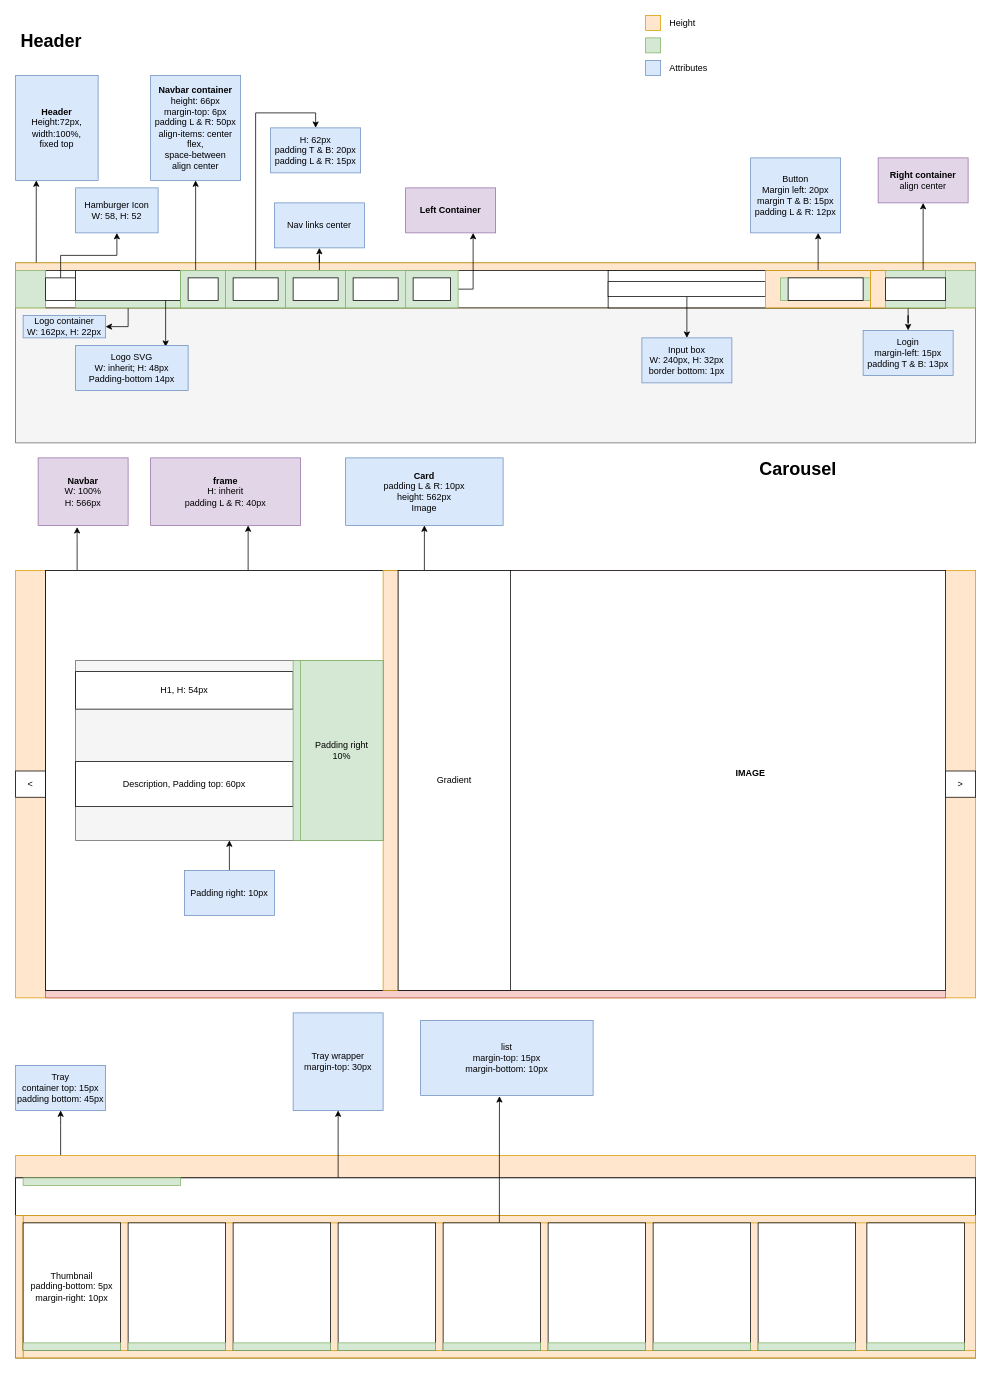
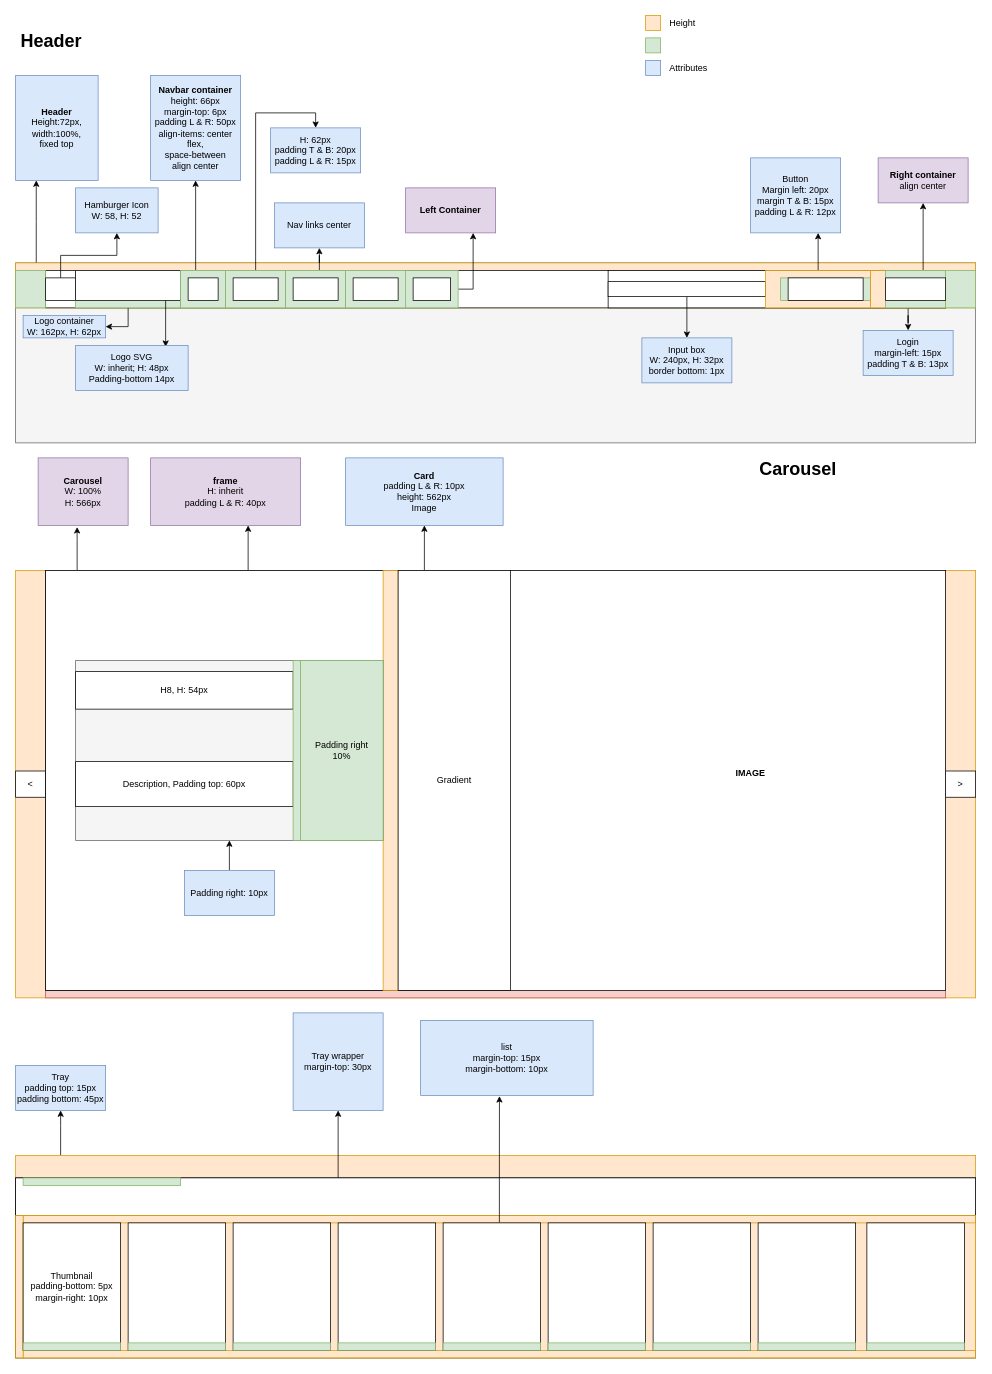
node "Logo container W: 162px, H: 22px": label "Logo container W: 162px, H: 22px" -> "Logo container W: 162px, H: 62px"
node "Navbar W: 100% H: 566px": label "Navbar W: 100% H: 566px" -> "Carousel W: 100% H: 566px"
node "H1, H: 54px": label "H1, H: 54px" -> "H8, H: 54px"
node "Tray container top: 15px padding bottom: 45px": label "Tray container top: 15px padding bottom: 45px" -> "Tray padding top: 15px padding bottom: 45px"
